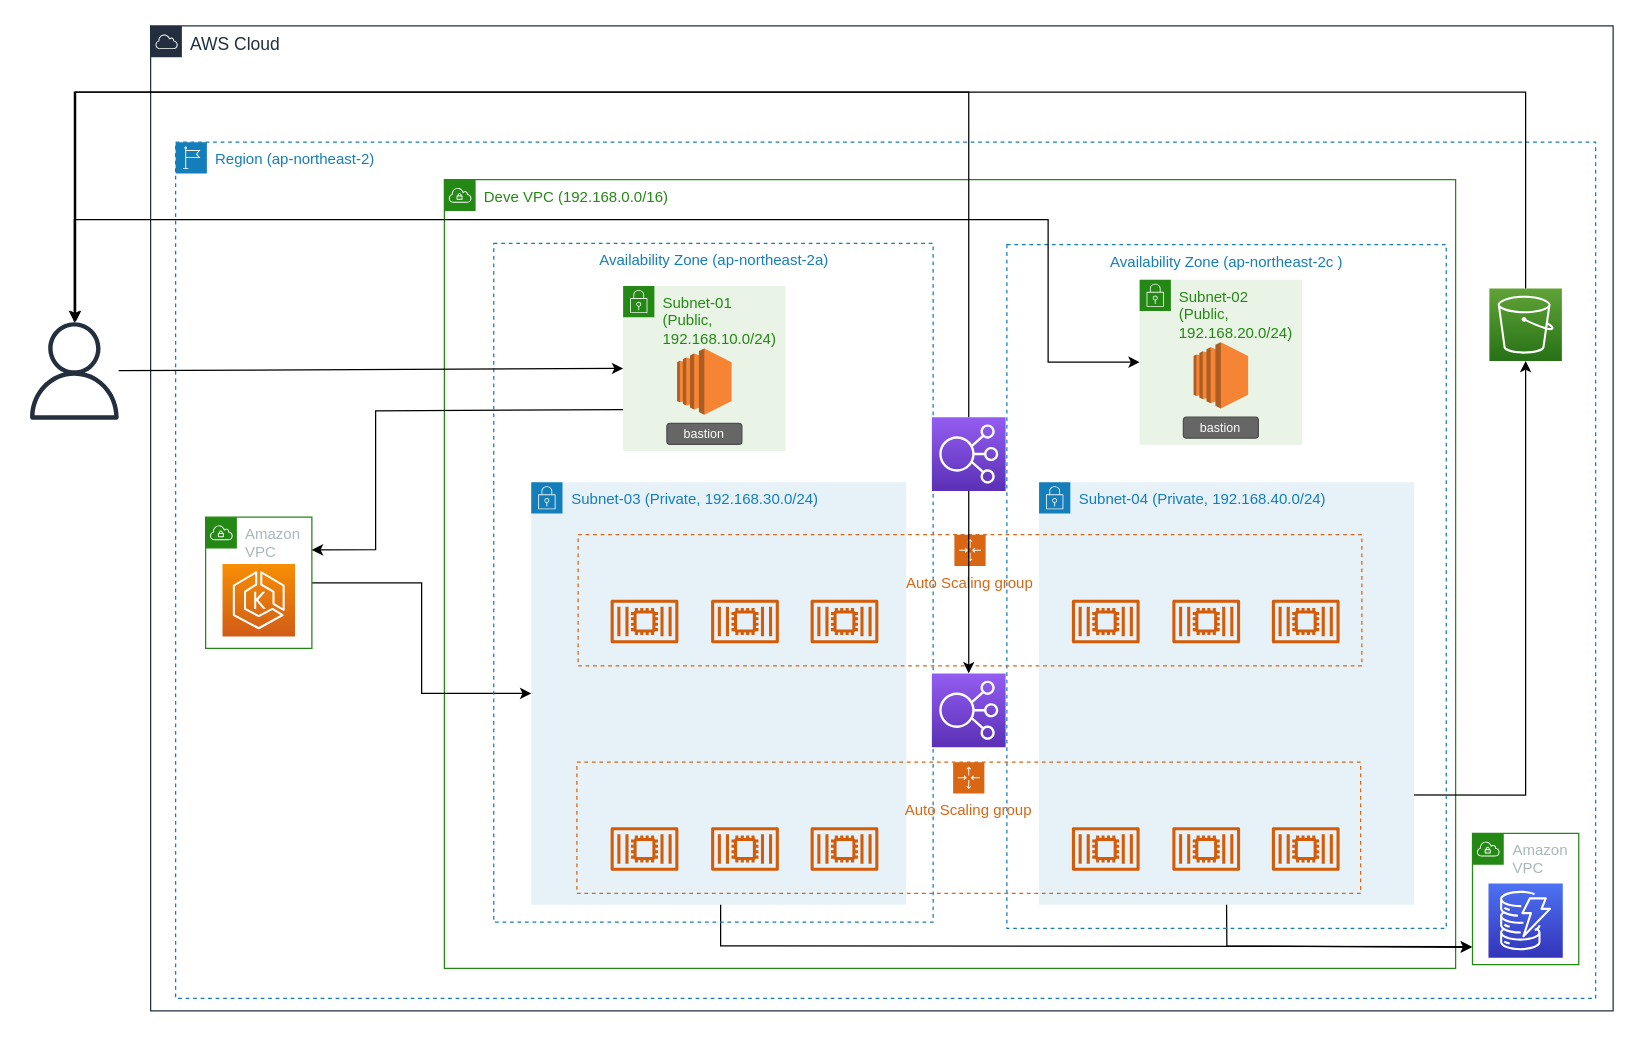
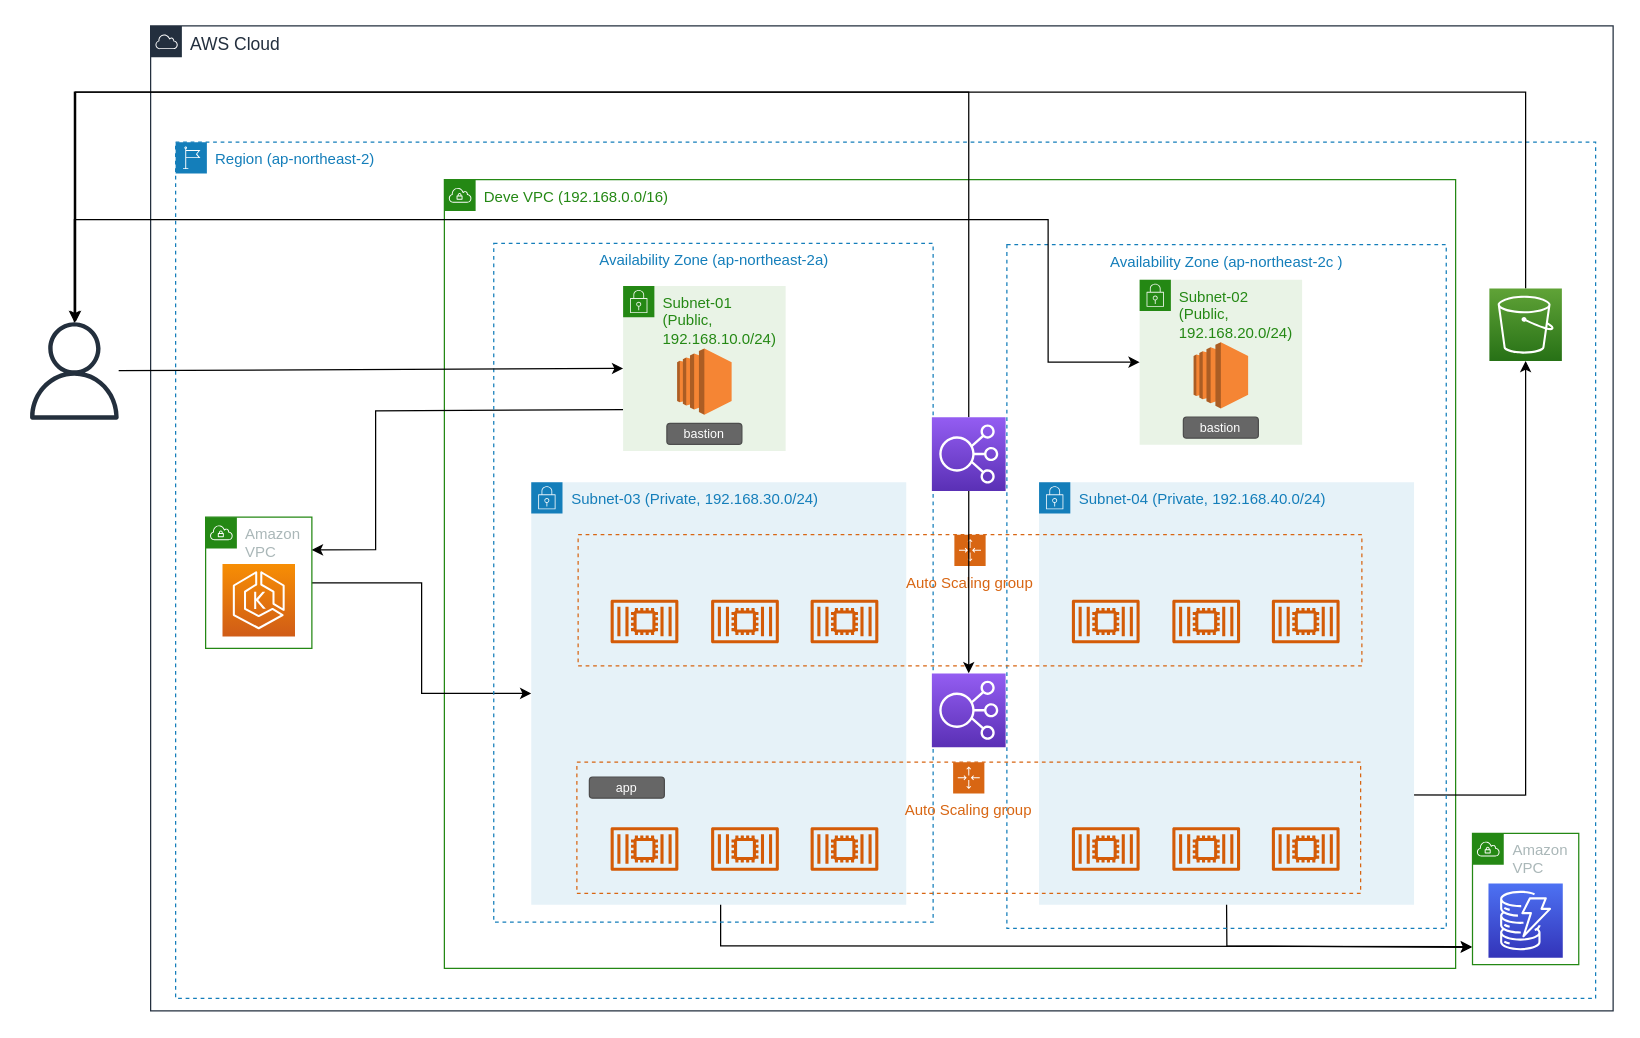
node "app": added
